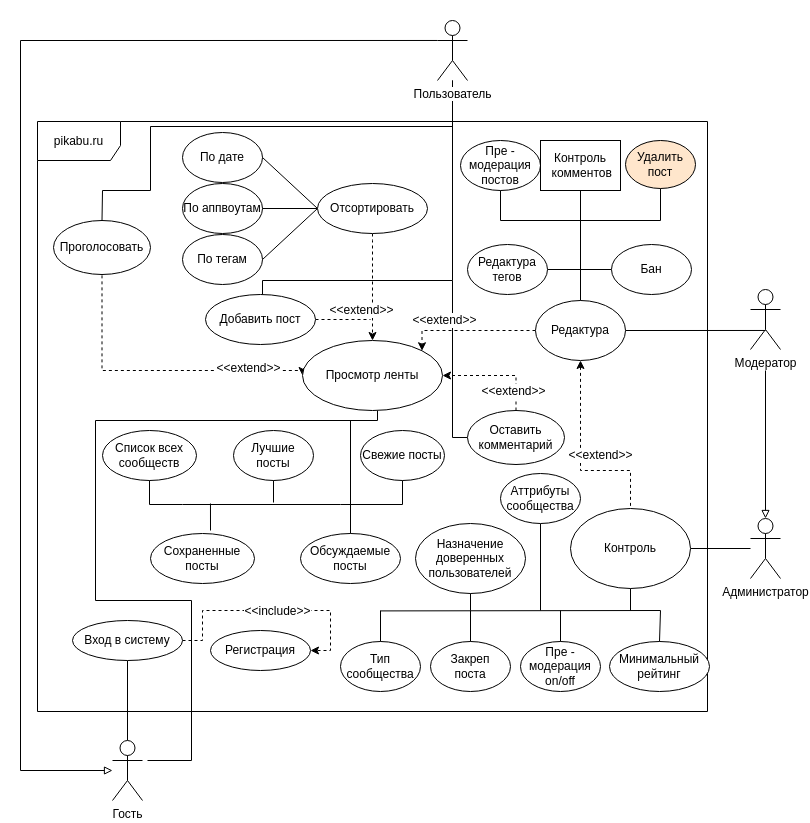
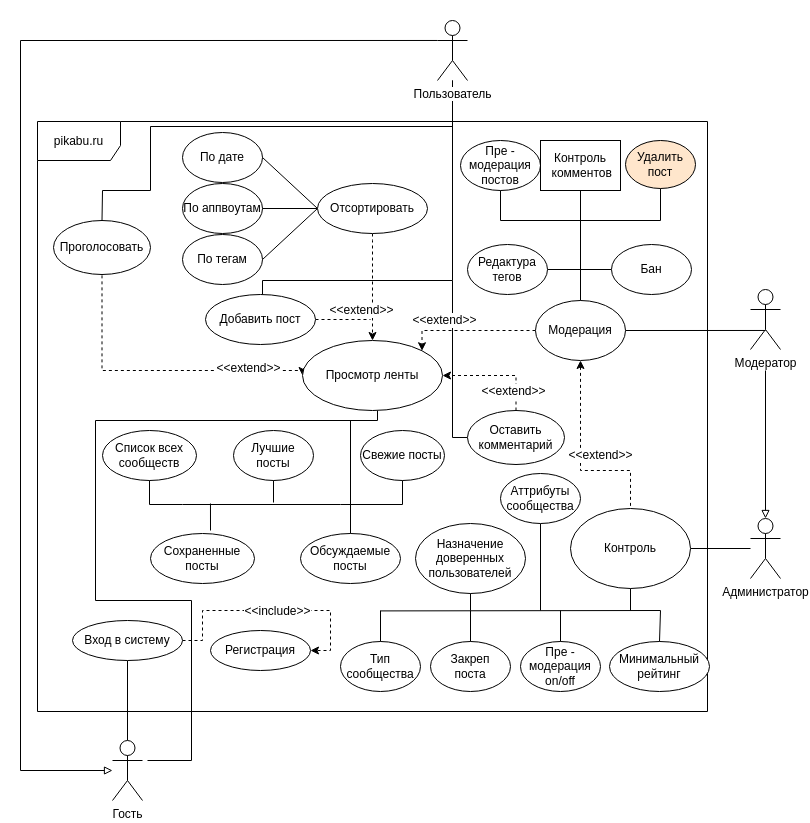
node "Редактура": label "Редактура" -> "Модерация"
